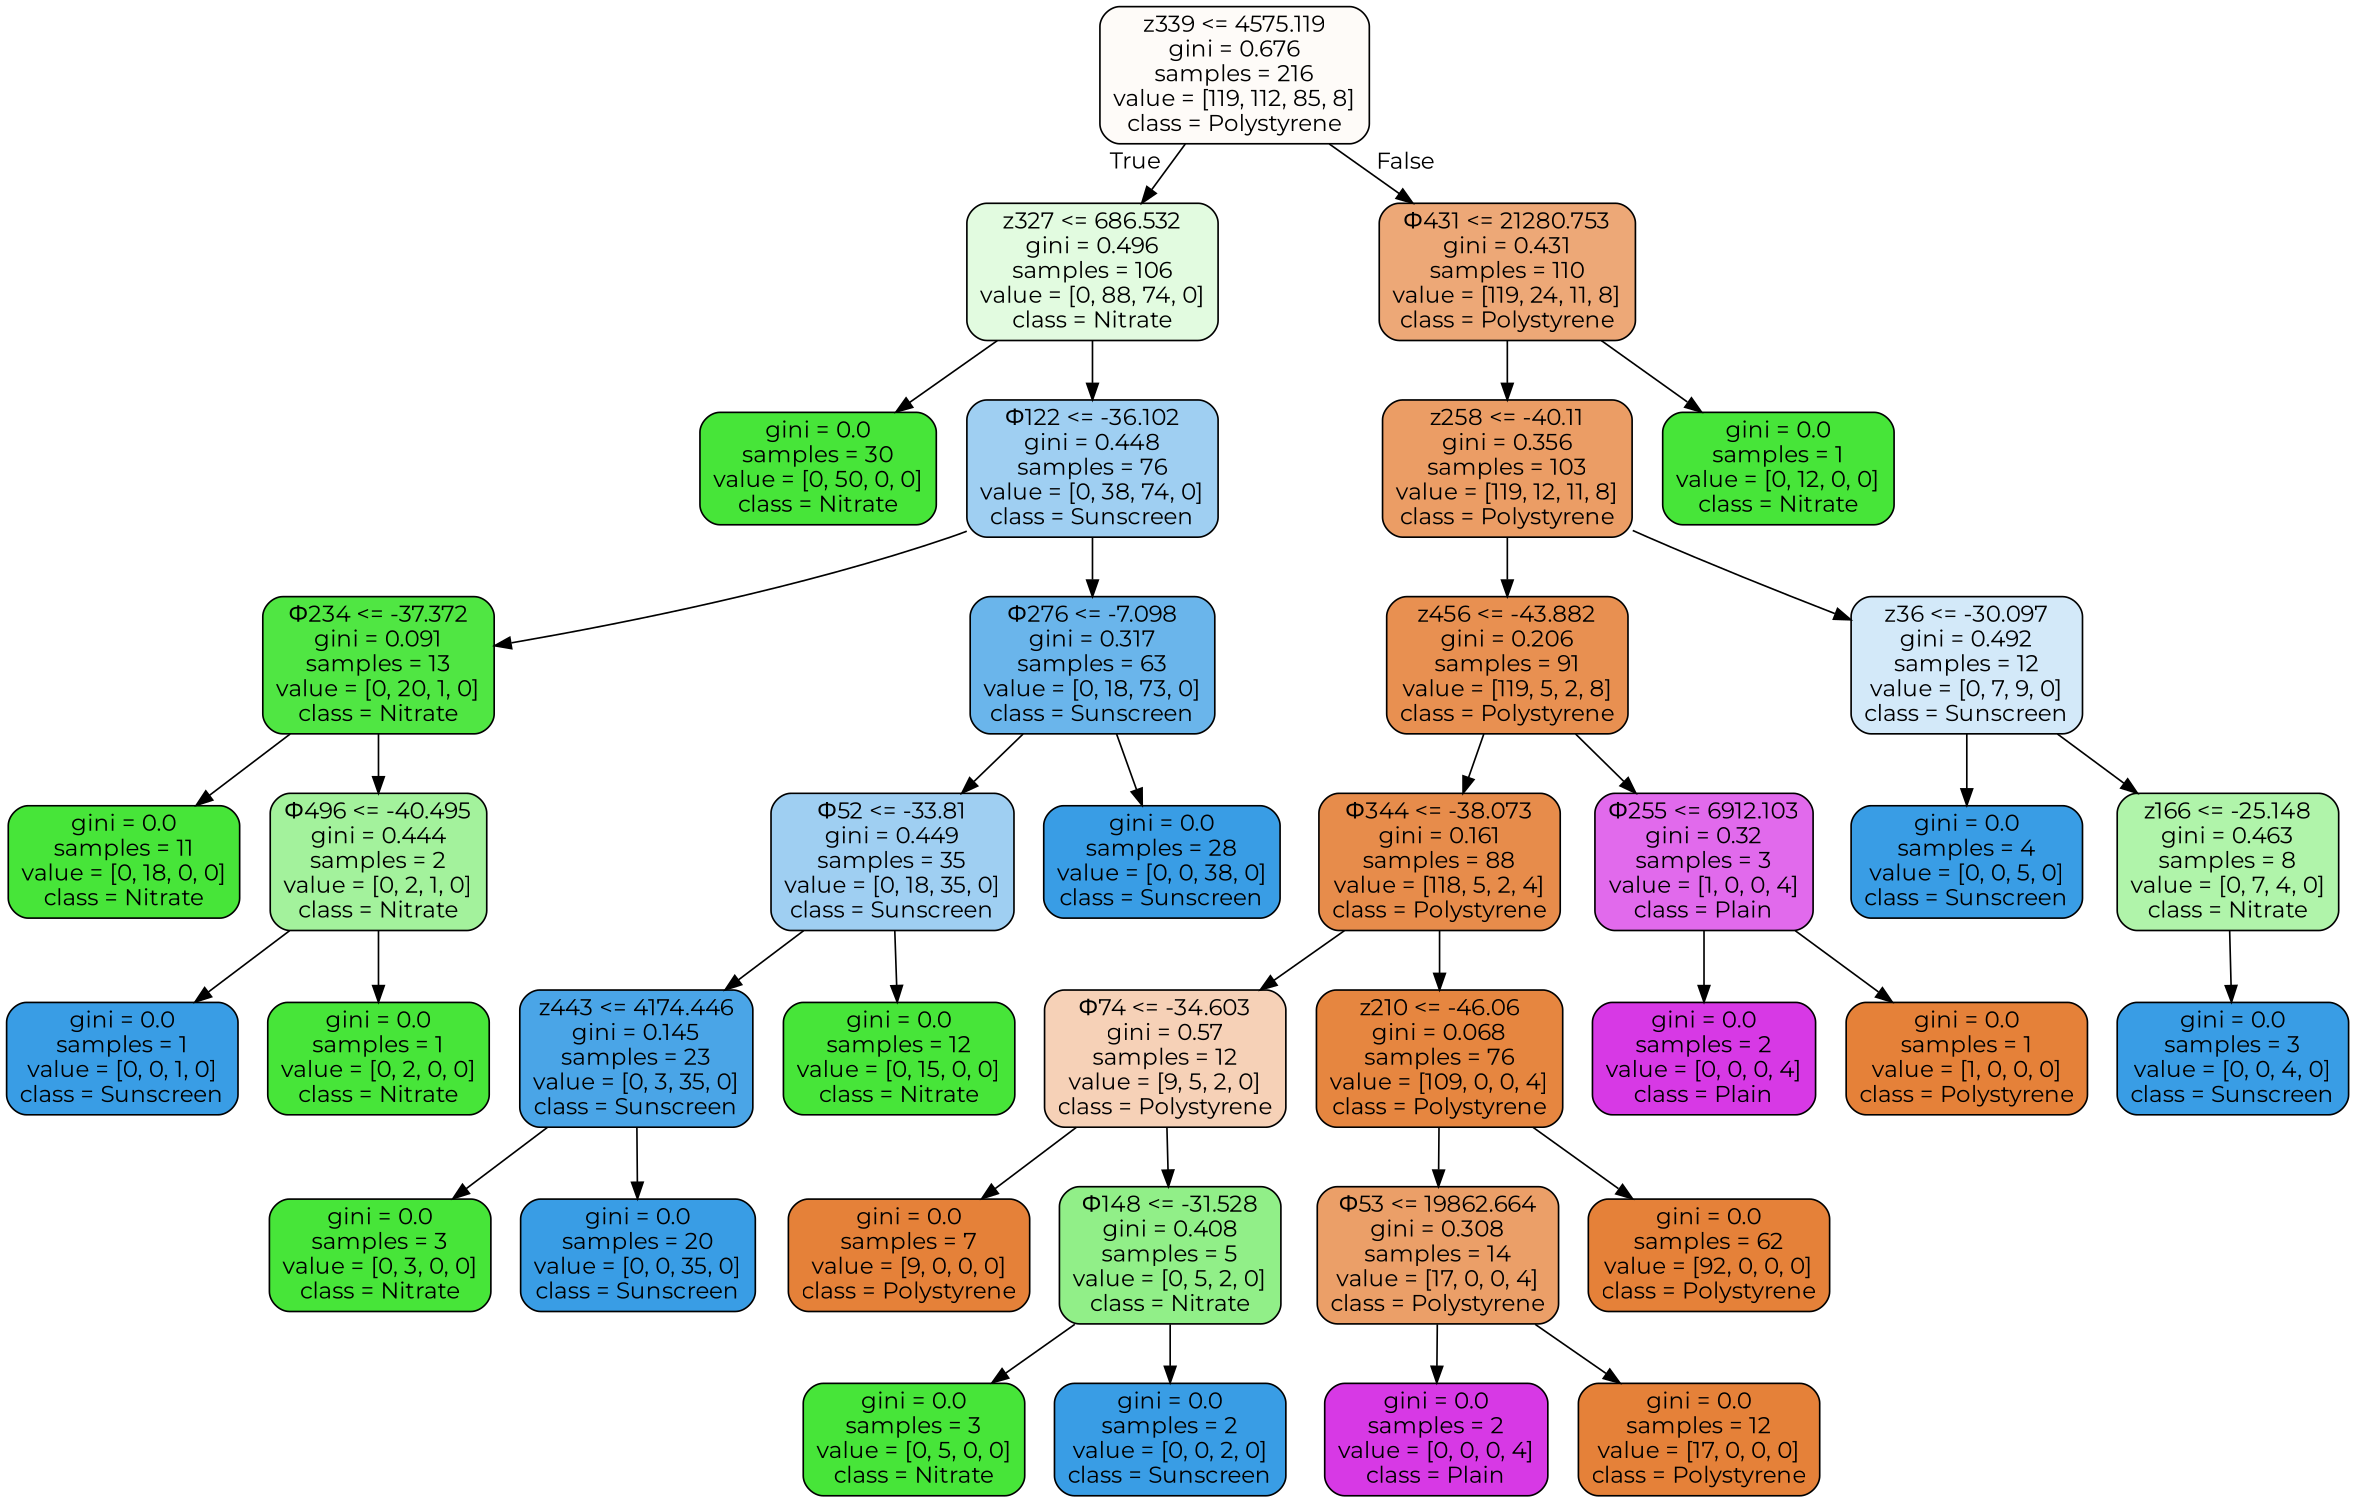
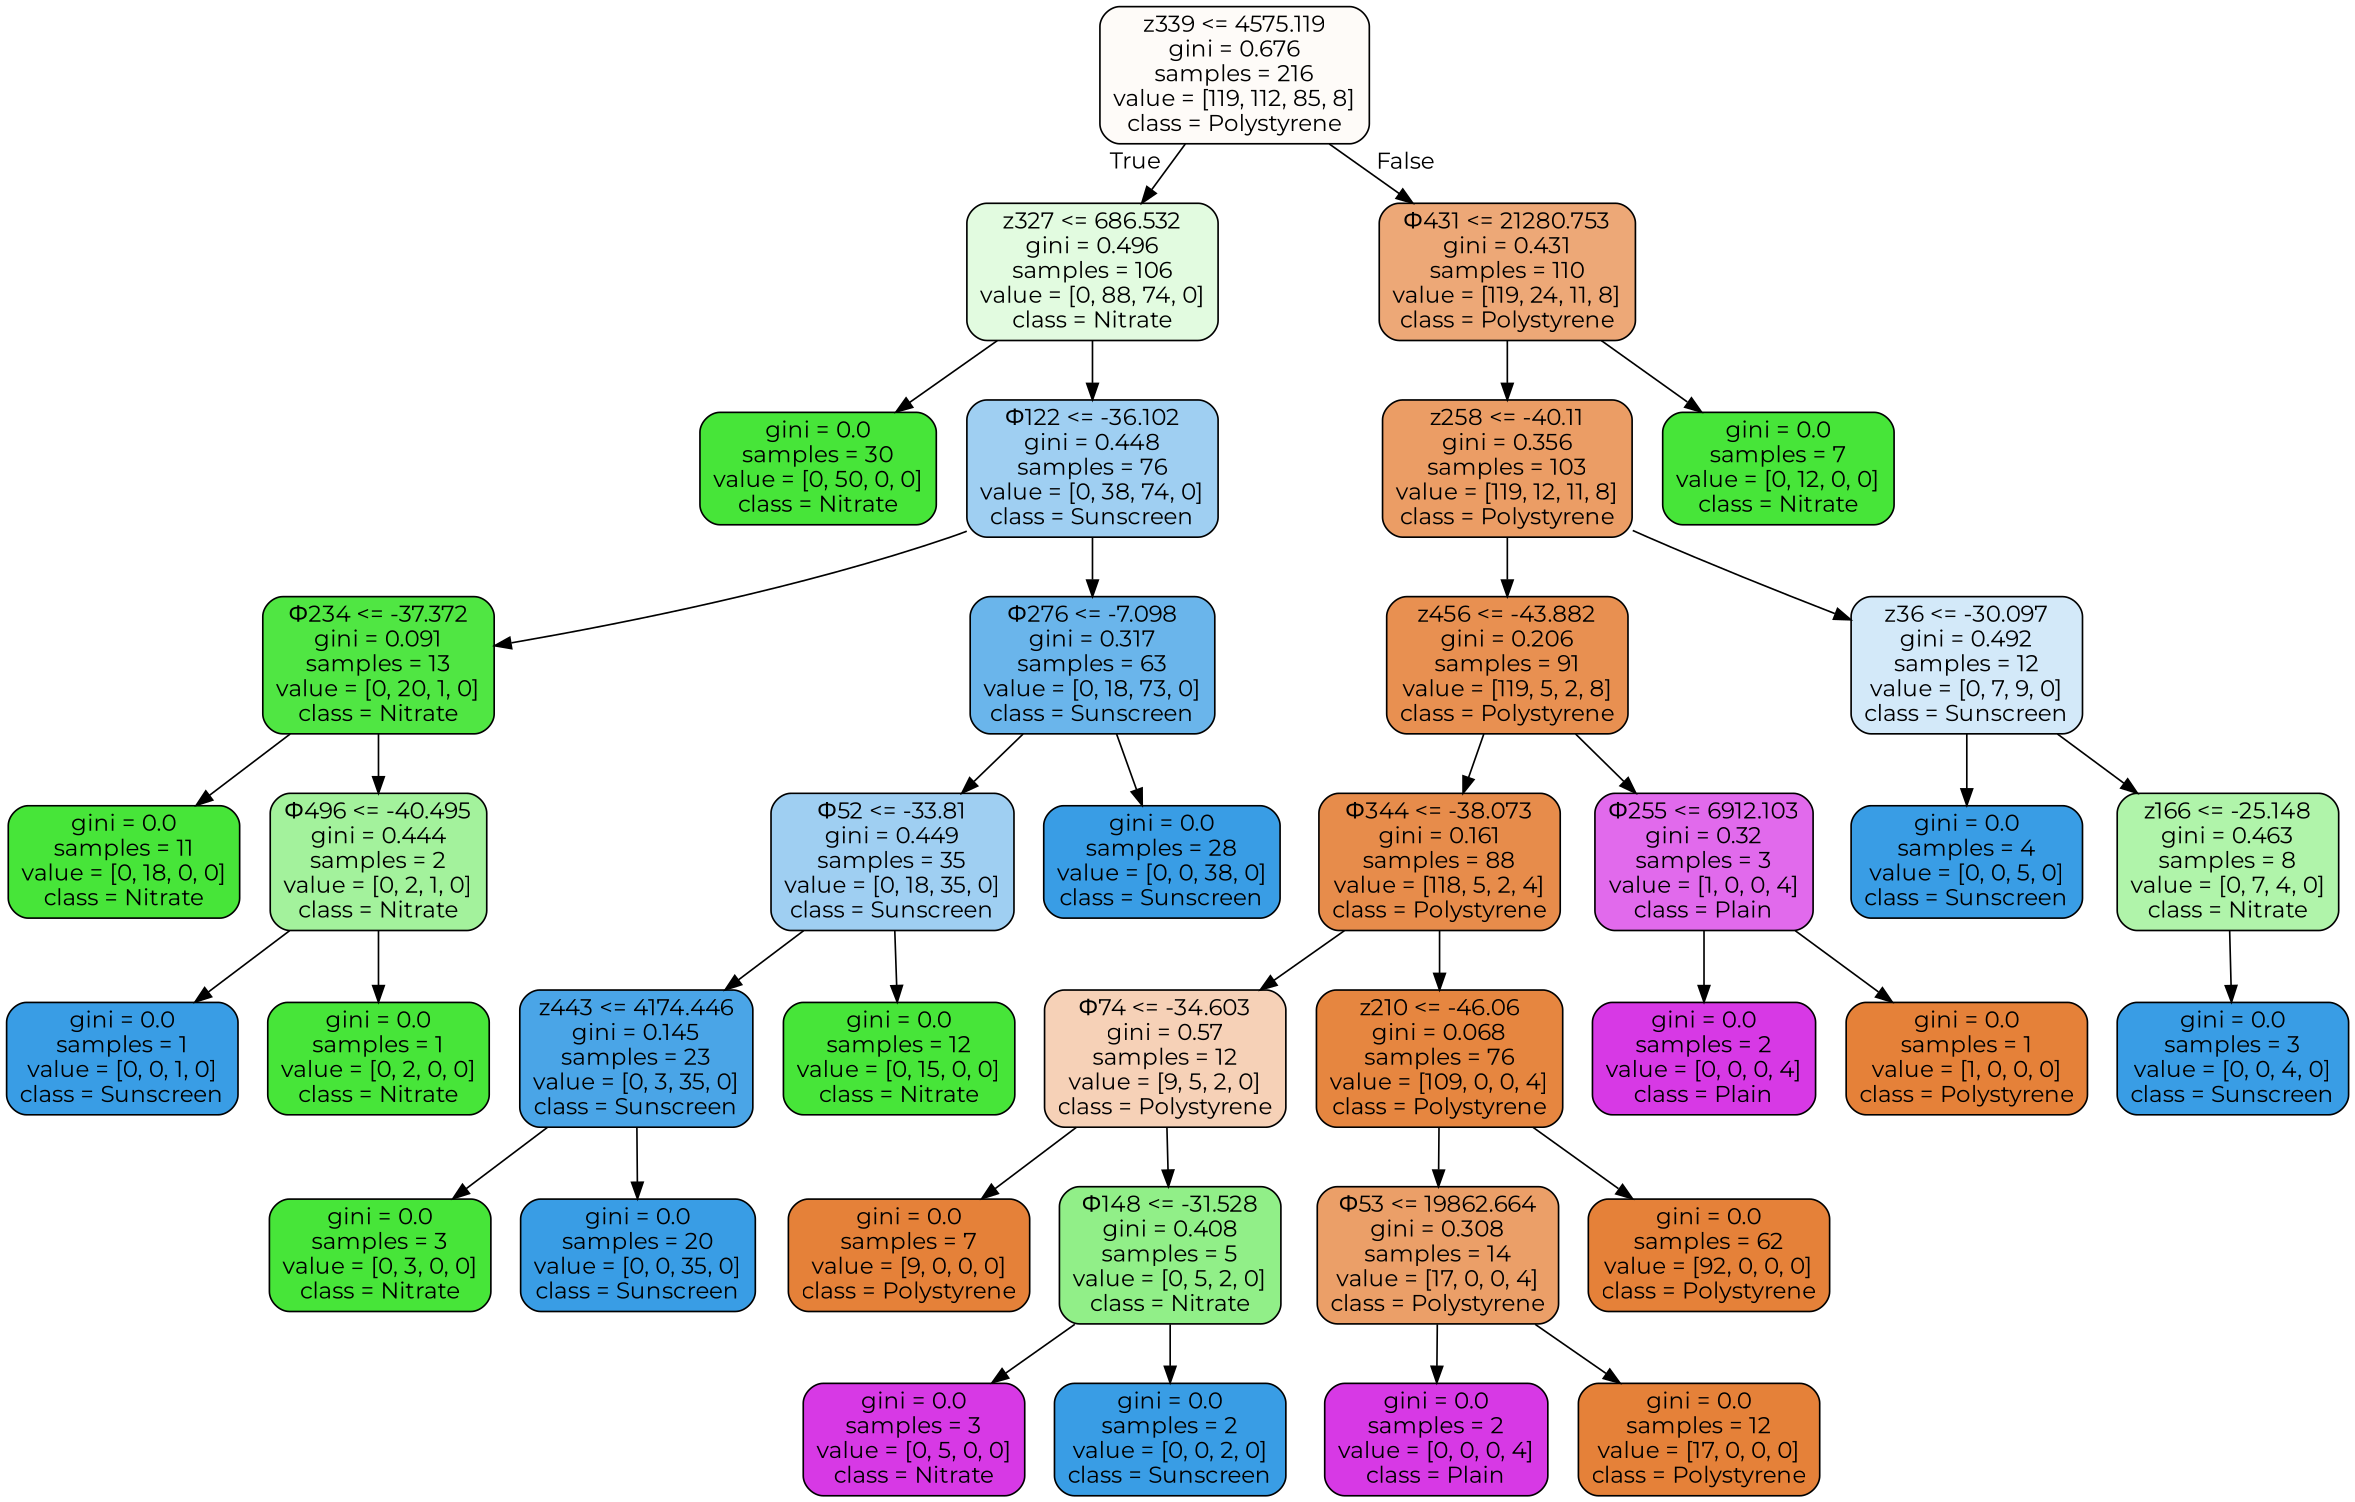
node "gini = 0.0 samples = 1 value = [0, 12, 0, 0] class = Nitrate": label "gini = 0.0 samples = 1 value = [0, 12, 0, 0] class = Nitrate" -> "gini = 0.0 samples = 7 value = [0, 12, 0, 0] class = Nitrate"
node "gini = 0.0 samples = 3 value = [0, 5, 0, 0] class = Nitrate": fillcolor #47e539 -> #d739e5
